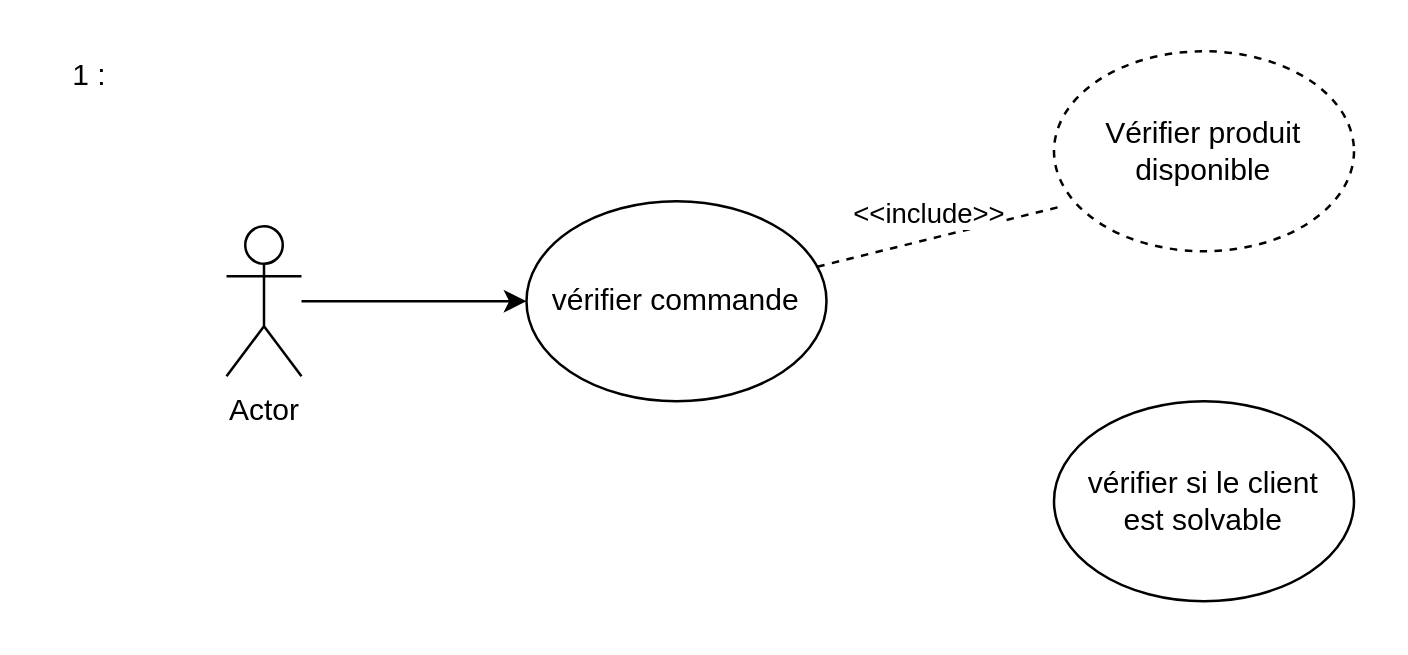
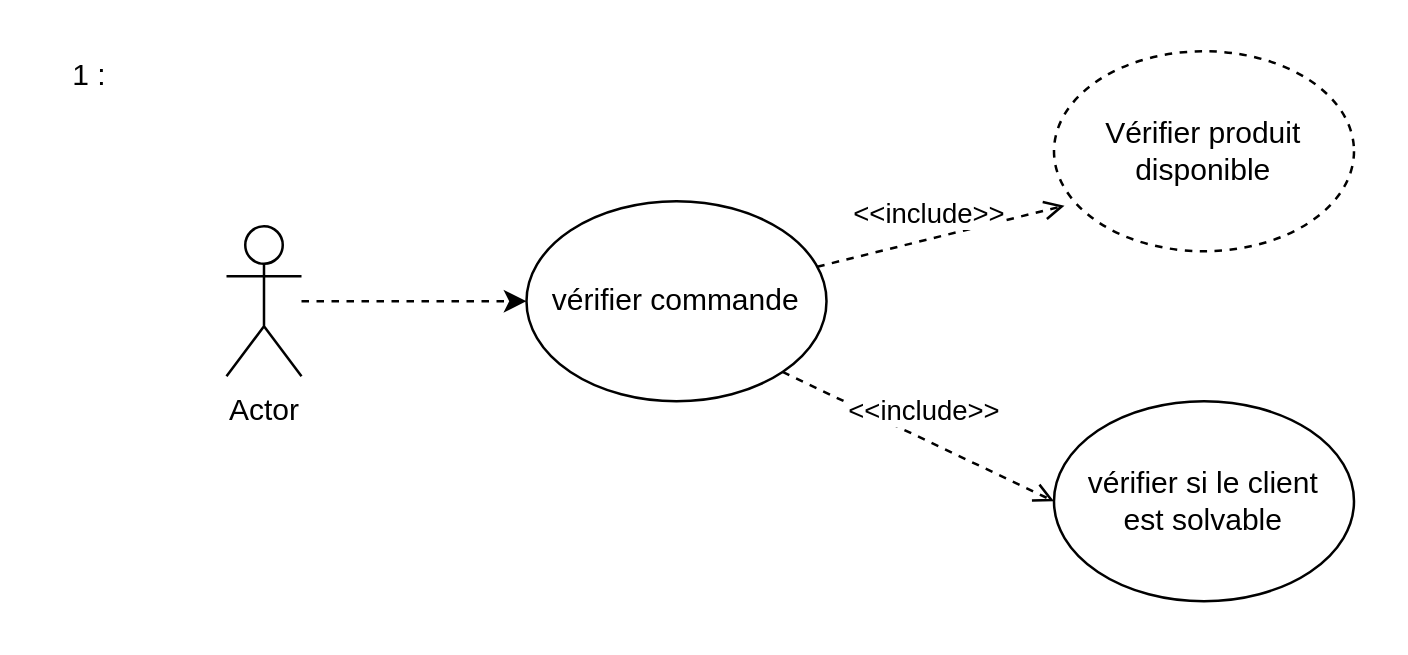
edge "Vérifier produit disponible" -- "vérifier commande": arrowhead none -> open
edge "Actor" -> "vérifier commande": style solid -> dashed
edge "vérifier commande" -> "vérifier si le client est solvable": added, label "<<include>>"
